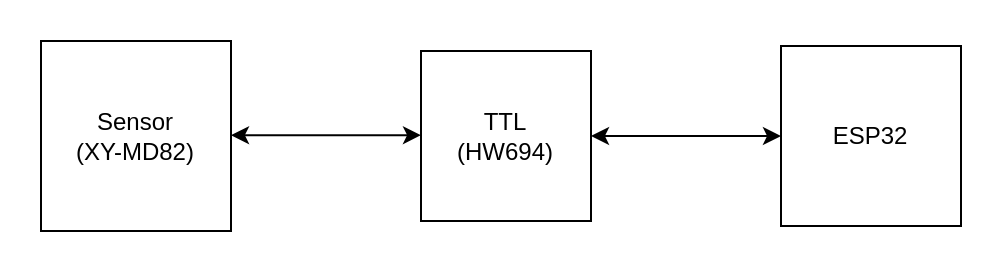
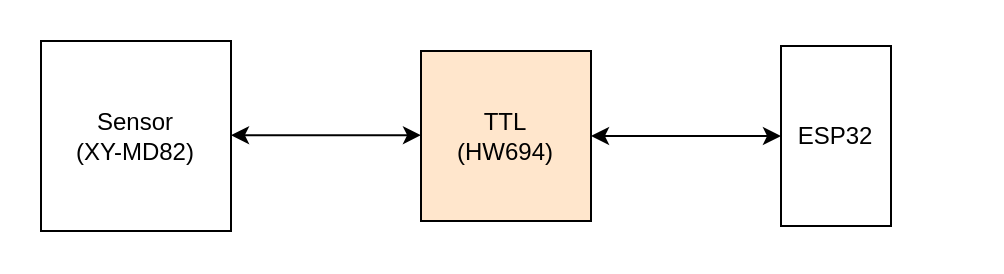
node "TTL (HW694)": fillcolor #ffffff -> #ffe6cc
node "ESP32": size 180x180 -> 110x180
